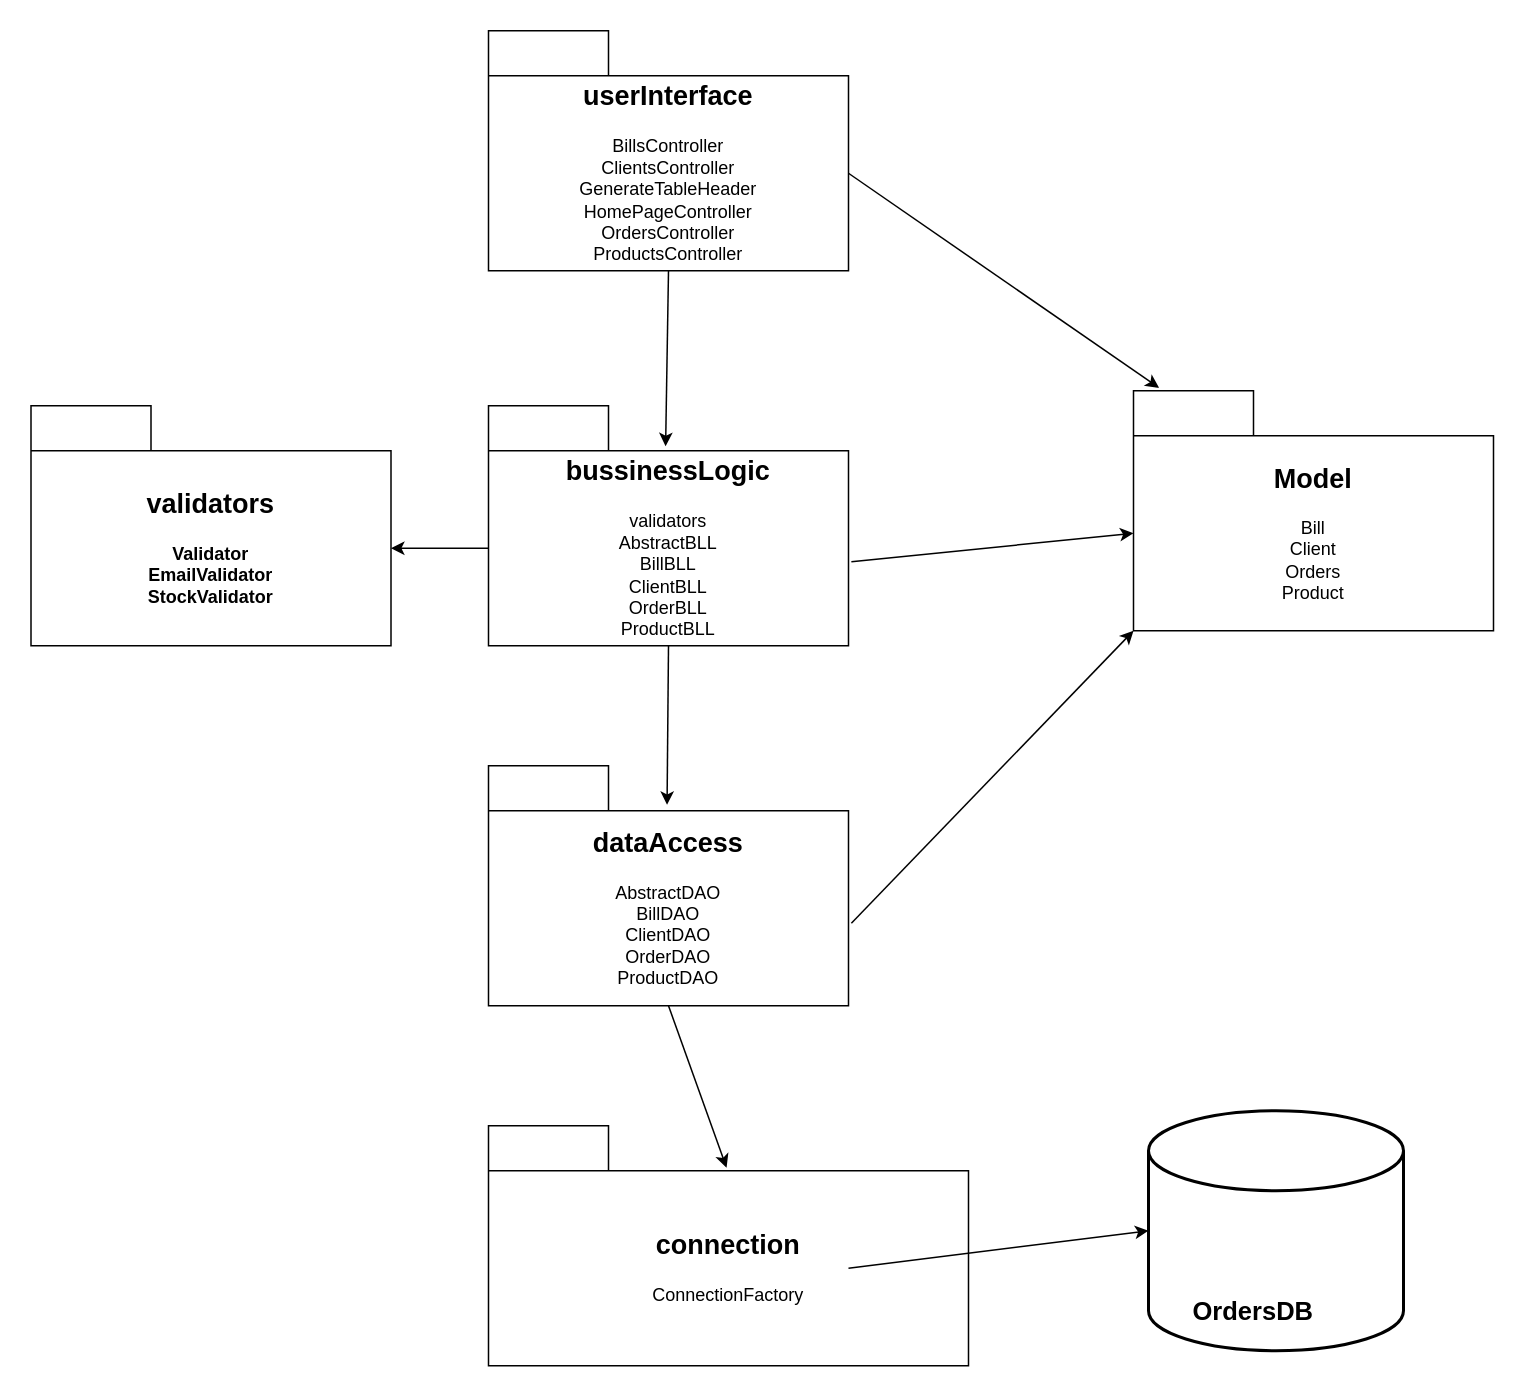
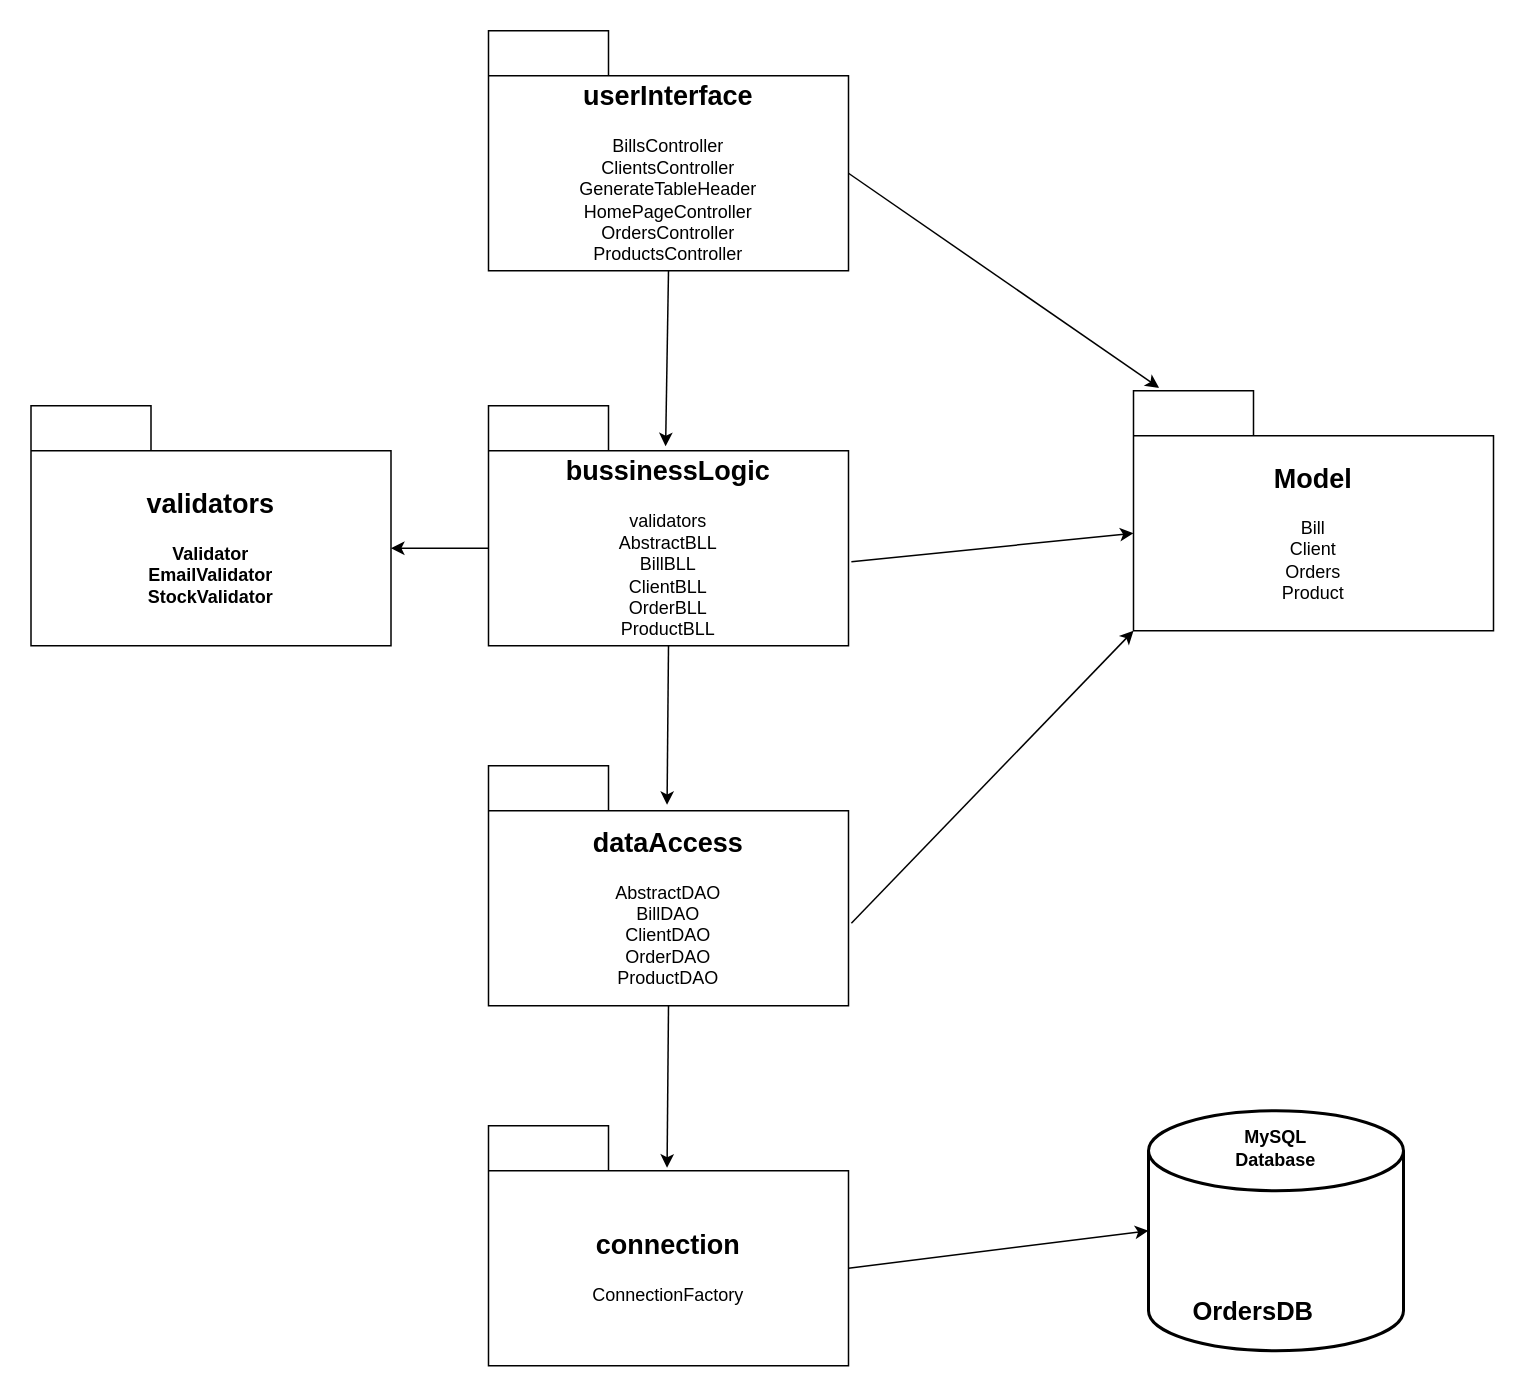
node "MySQL Database": added
node "connection ConnectionFactory": size 480x240 -> 360x240
